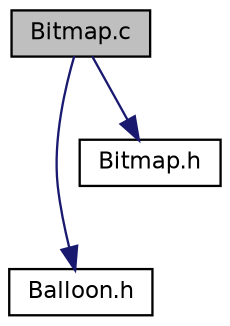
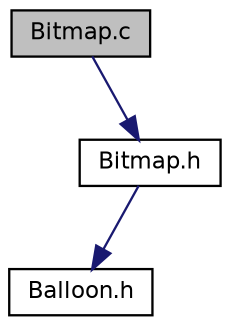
edge "Bitmap.c" -> "Balloon.h": now "Bitmap.h" -> "Balloon.h"
